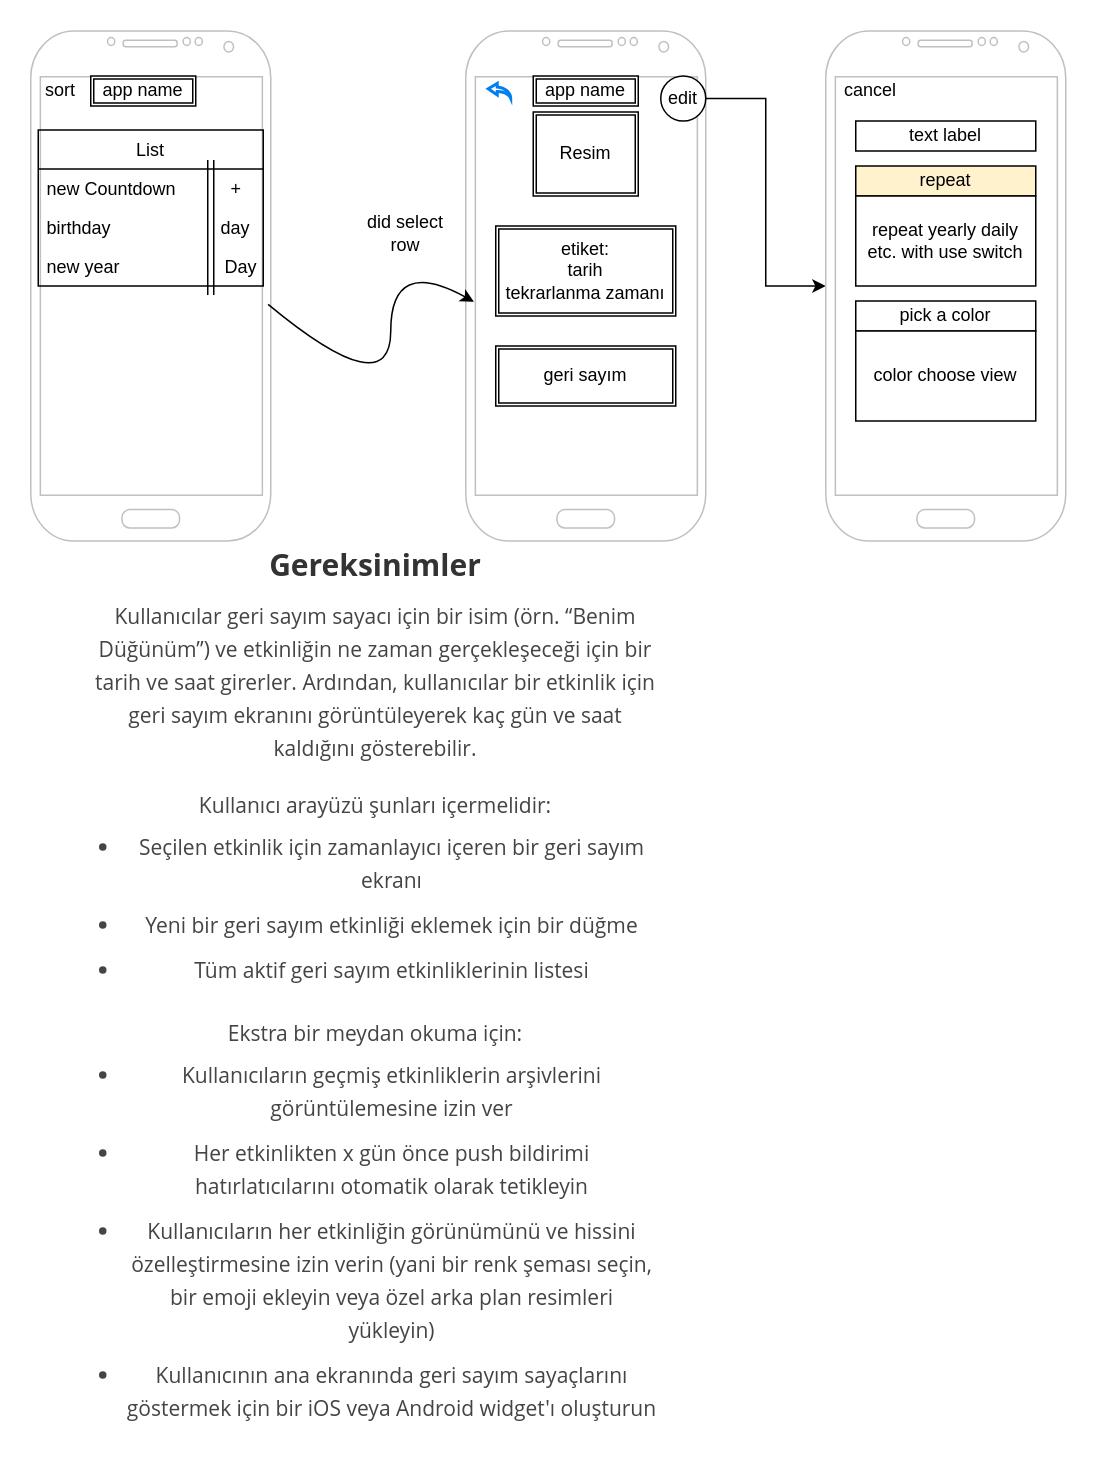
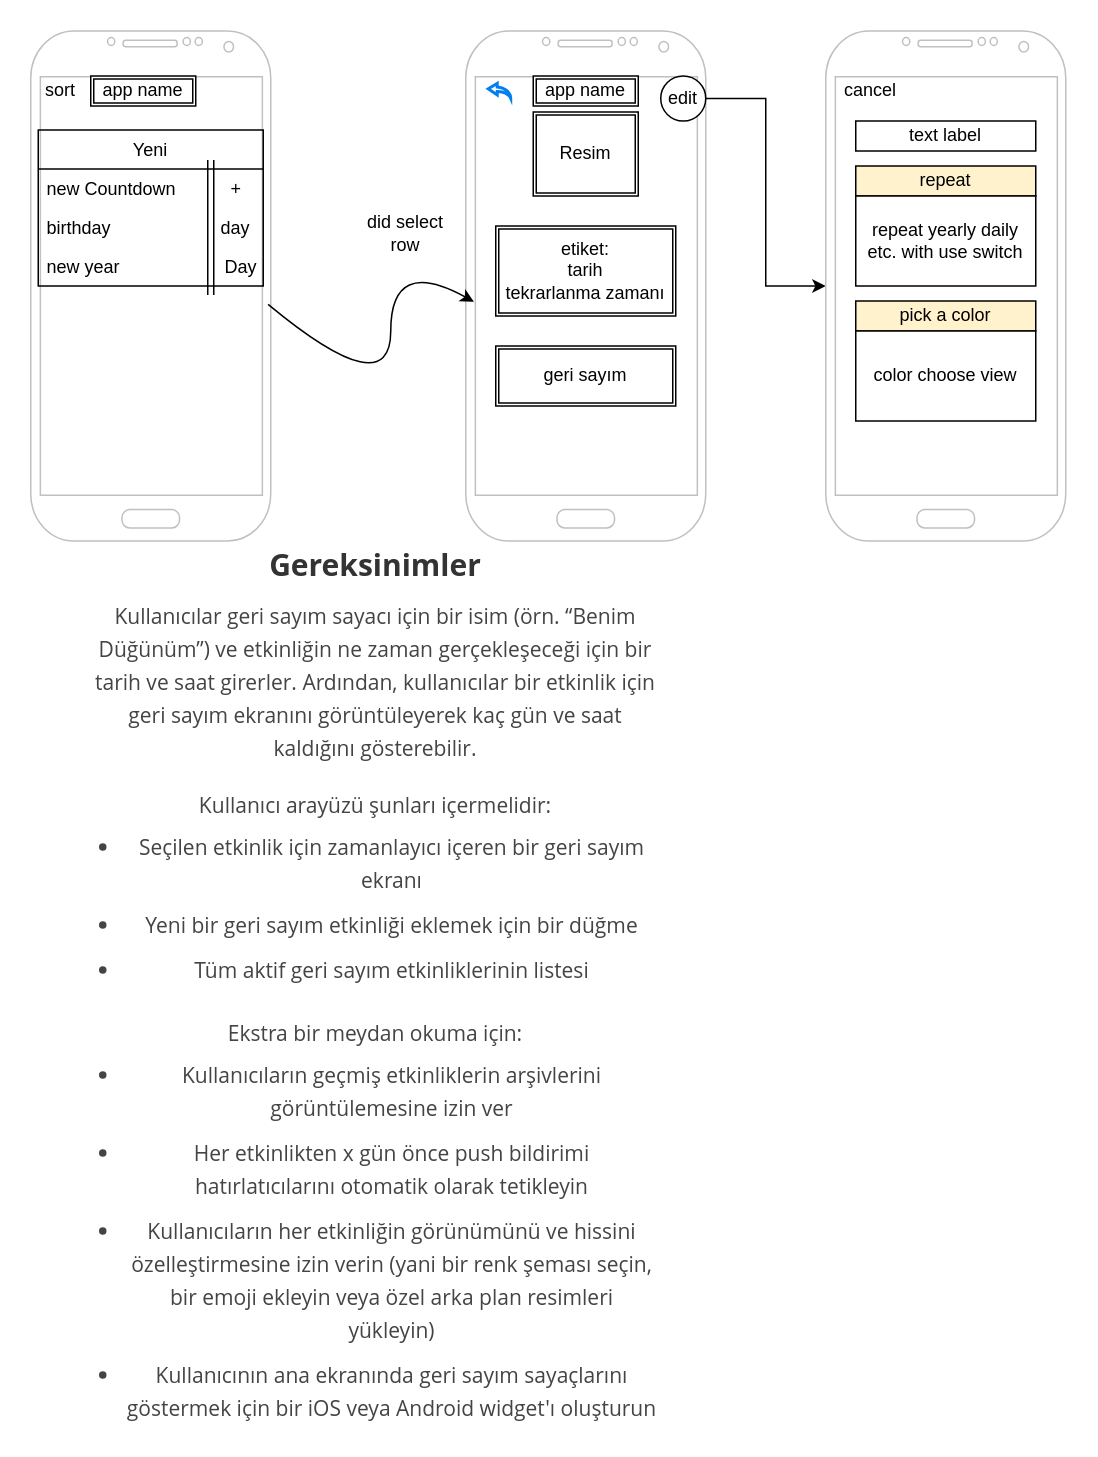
node "List": label "List" -> "Yeni"
node "pick a color": fillcolor #ffffff -> #fff2cc
